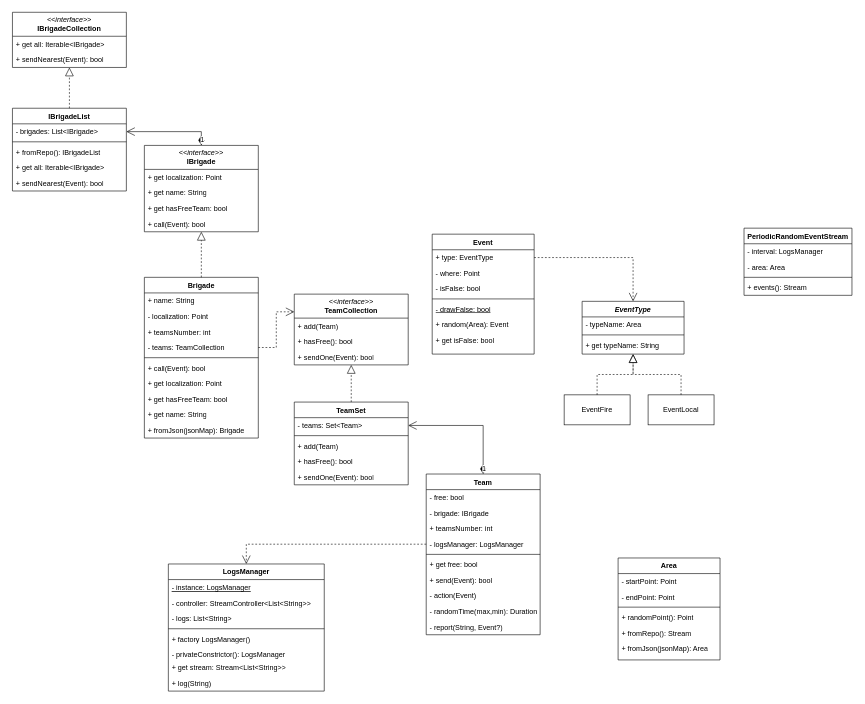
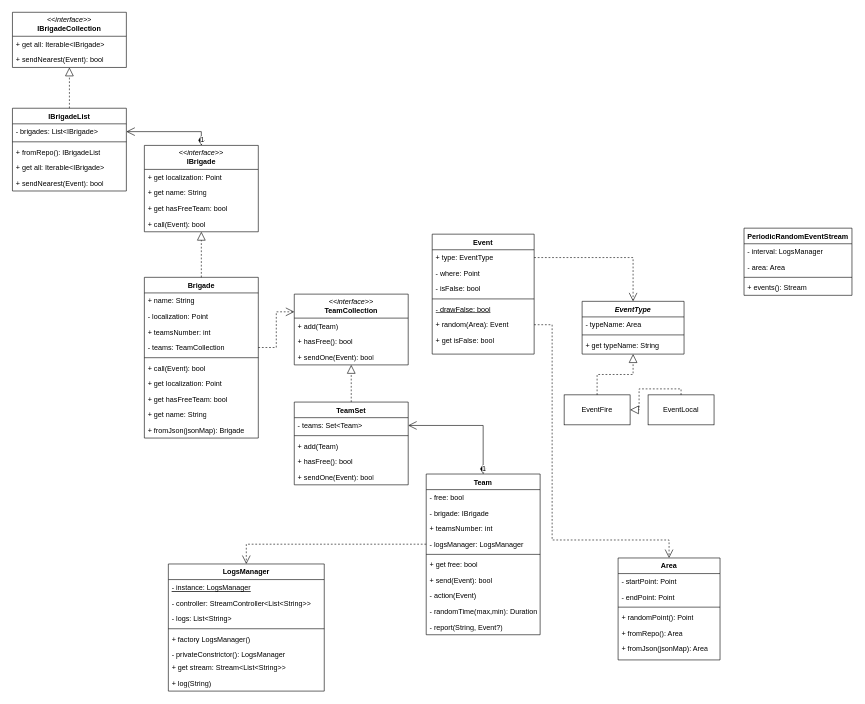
edge "EventLocal" -> "EventType": now "EventLocal" -> "EventFire"
edge "+ random(Area): Event" -> "Area": added
node "+ fromRepo(): Stream": label "+ fromRepo(): Stream" -> "+ fromRepo(): Area"
